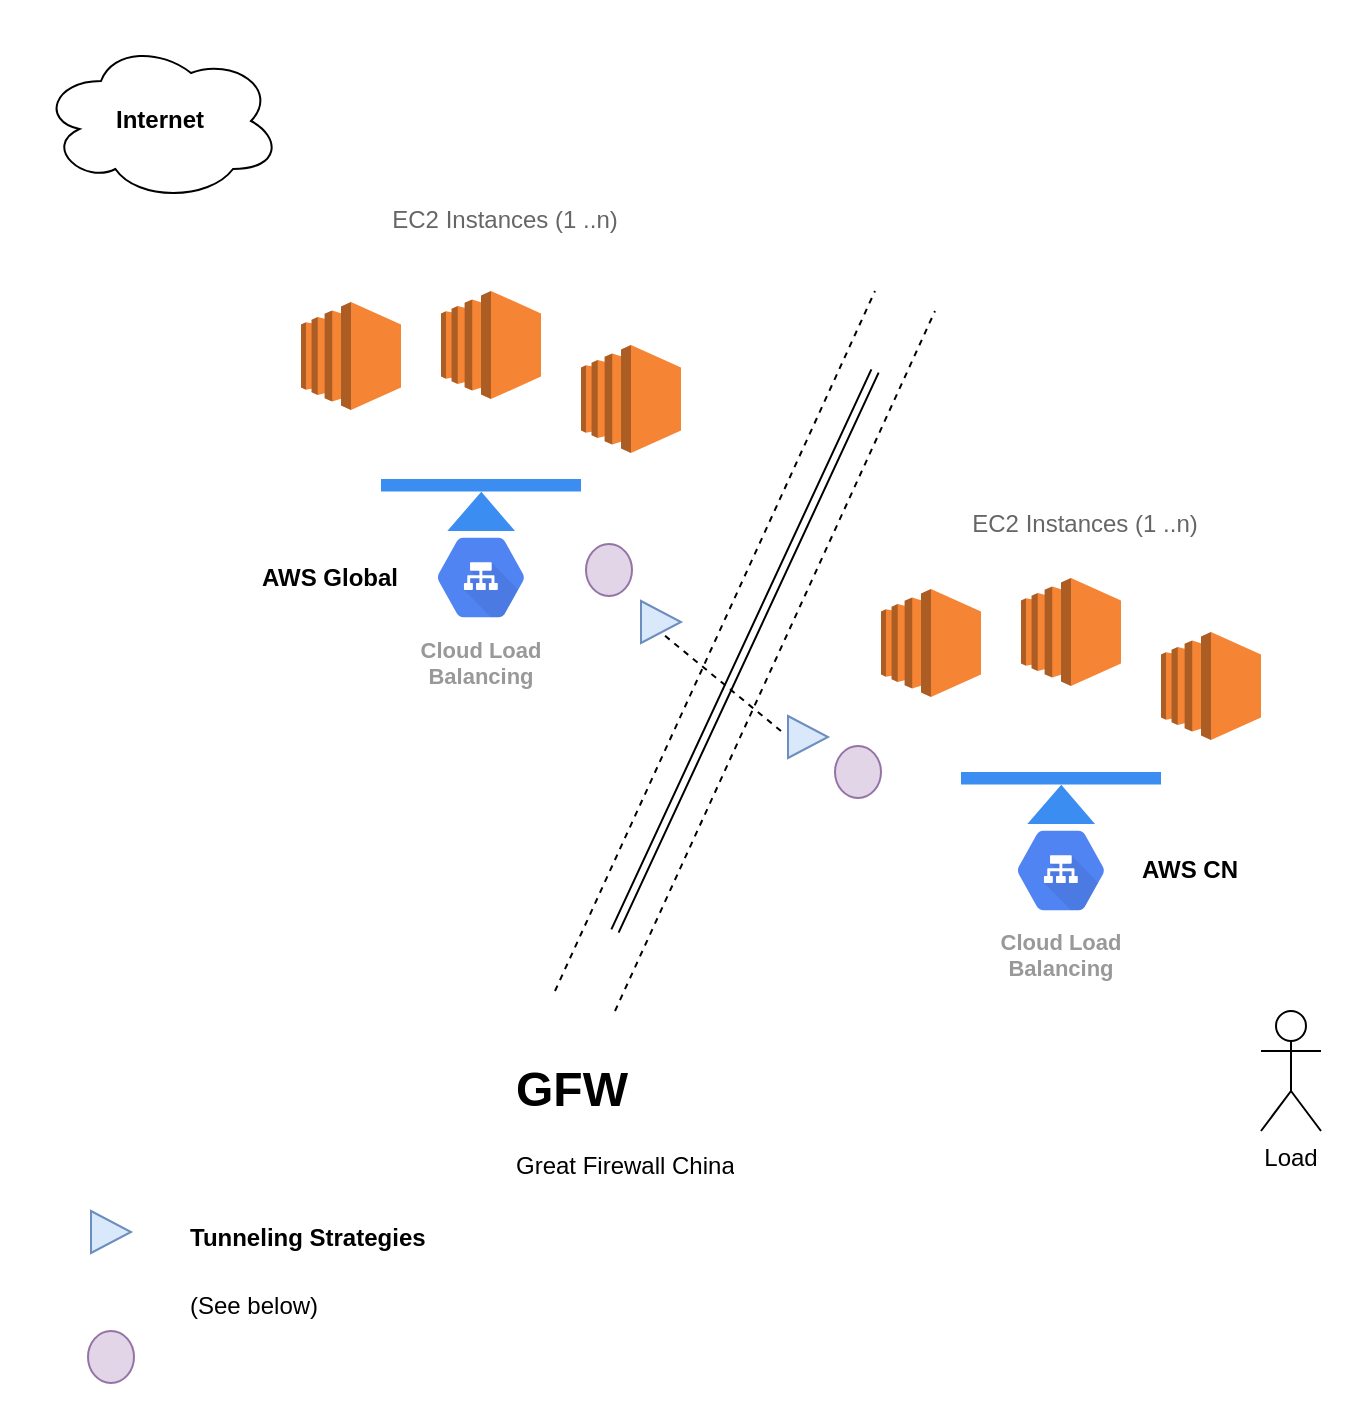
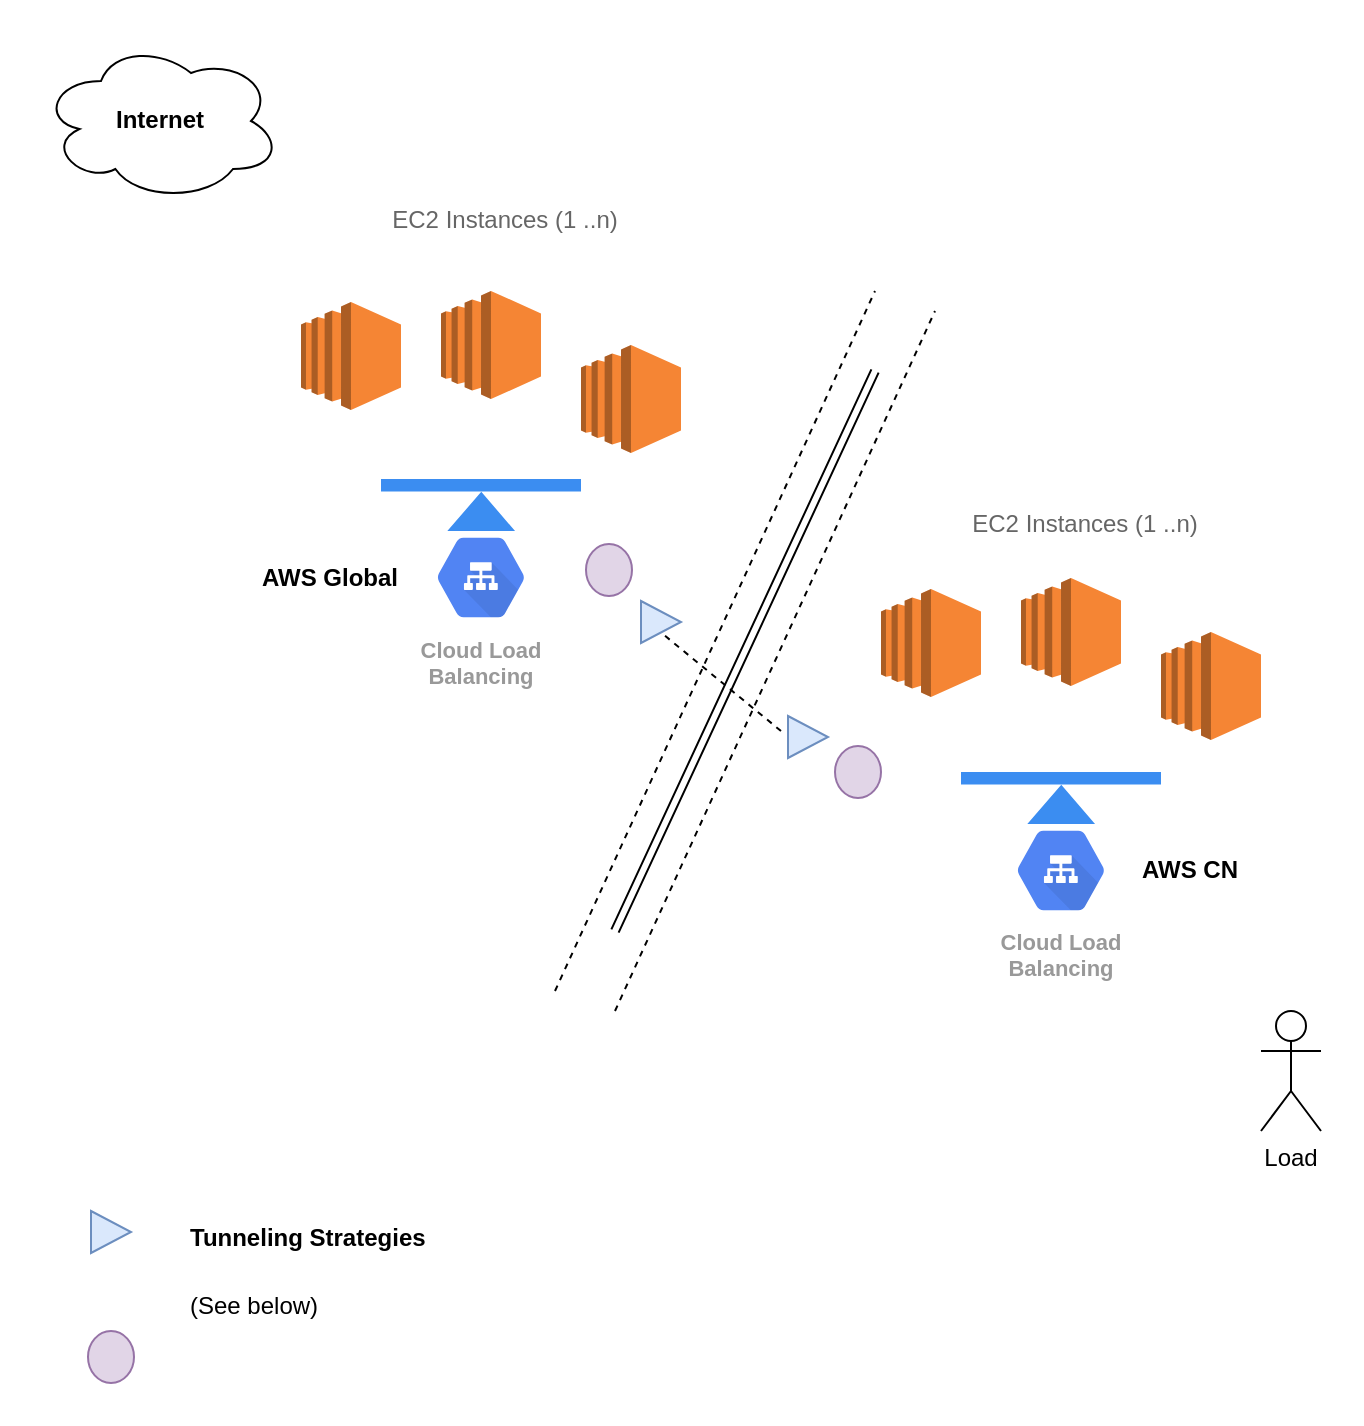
node "GFWGreat Firewall China": removed
